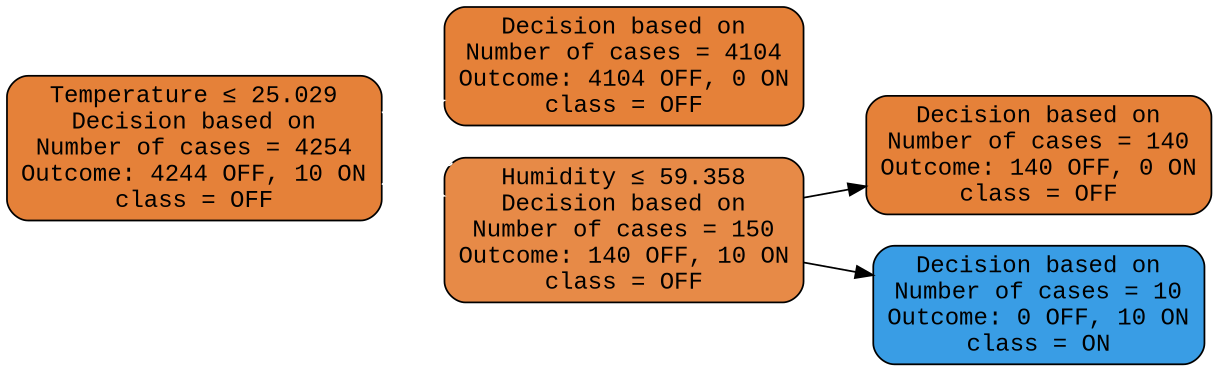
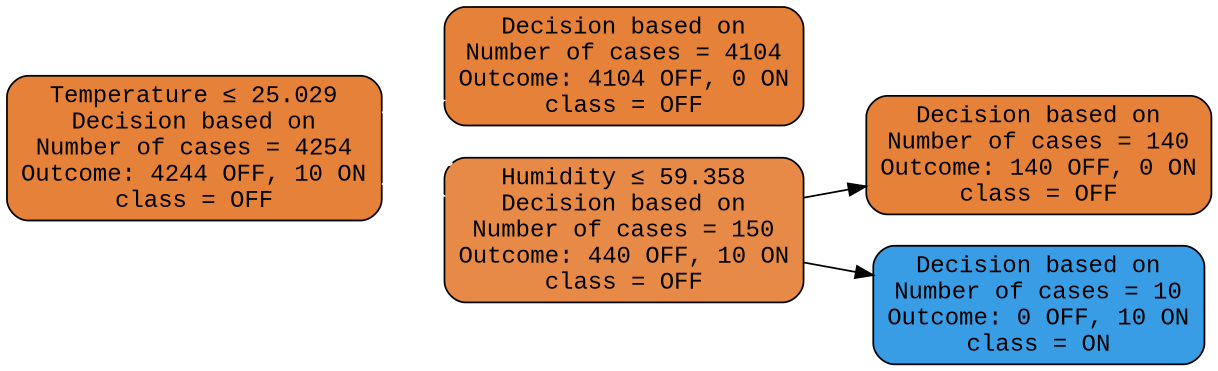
node "Humidity ≤ 59.358": text "Outcome: 140 OFF, 10 ON" -> "Outcome: 440 OFF, 10 ON"
